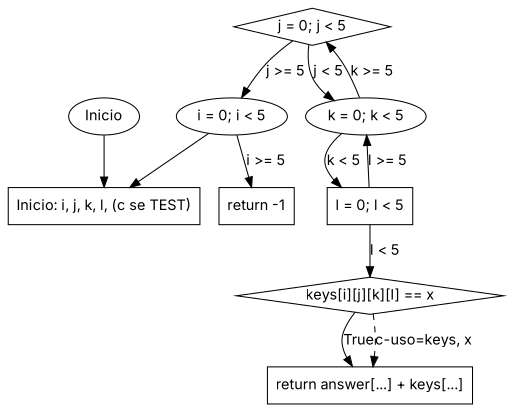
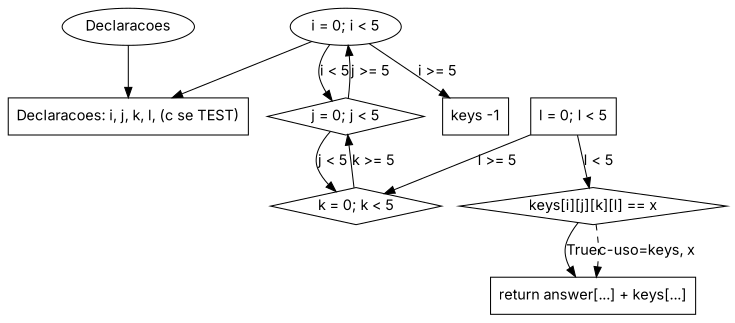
edge "i = 0; i < 5" -> "j = 0; j < 5": added, label "i < 5"
node "Inicio": label "Inicio" -> "Declaracoes"
node "k = 0; k < 5": shape ellipse -> diamond
edge "k = 0; k < 5" -> "l = 0; l < 5": removed, label "k < 5"
node "Inicio: i, j, k, l, (c se TEST)": label "Inicio: i, j, k, l, (c se TEST)" -> "Declaracoes: i, j, k, l, (c se TEST)"
node "return -1": label "return -1" -> "keys -1"
